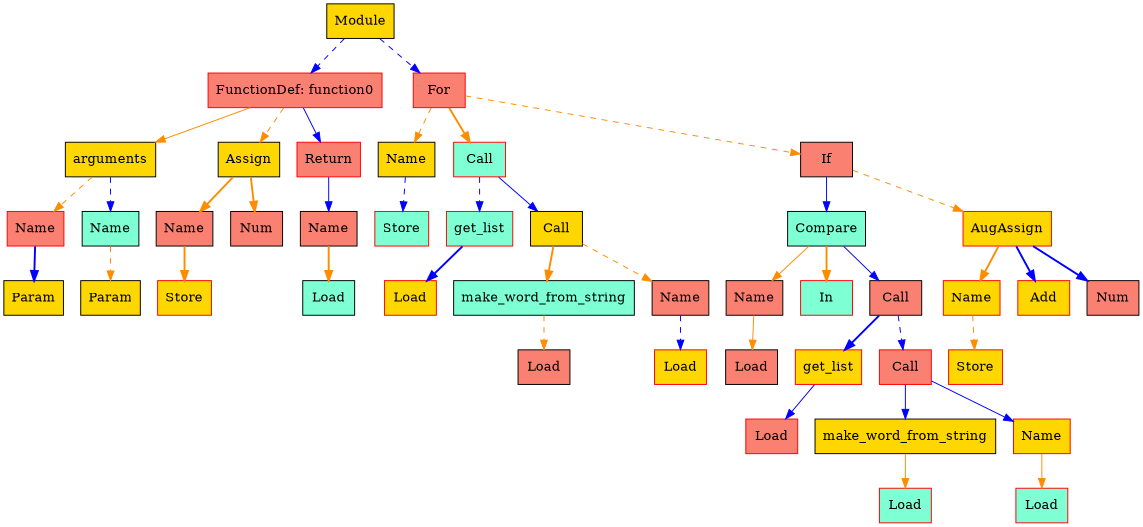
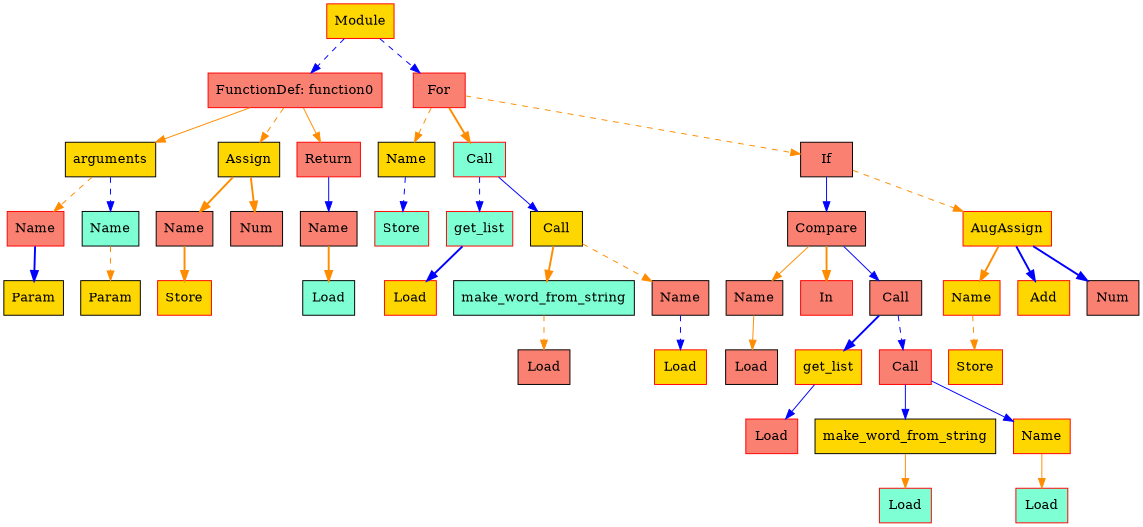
node "Module": color black -> red
edge "FunctionDef: function0" -> "Return": color blue -> darkorange
node "Compare": fillcolor aquamarine -> salmon
node "In": fillcolor aquamarine -> salmon
